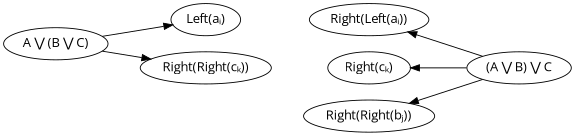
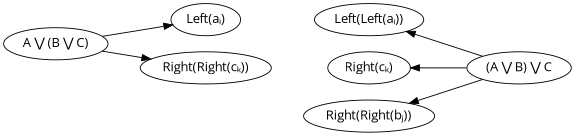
node "Right(Left(aᵢ))": label "Right(Left(aᵢ))" -> "Left(Left(aᵢ))"
